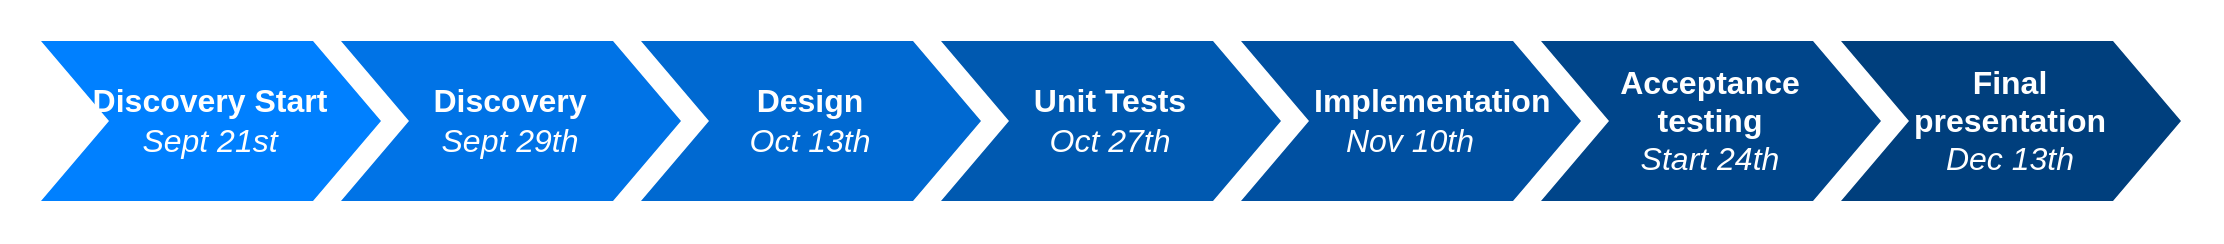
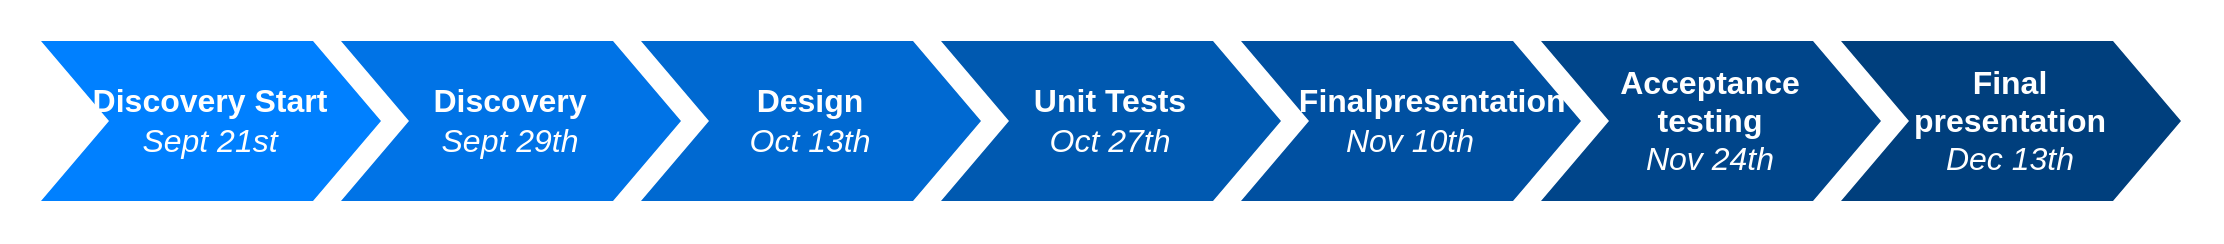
node "Implementation Nov 10th": label "Implementation Nov 10th" -> "Finalpresentation Nov 10th"
node "Acceptancetesting Start 24th": label "Acceptancetesting Start 24th" -> "Acceptancetesting Nov 24th"
